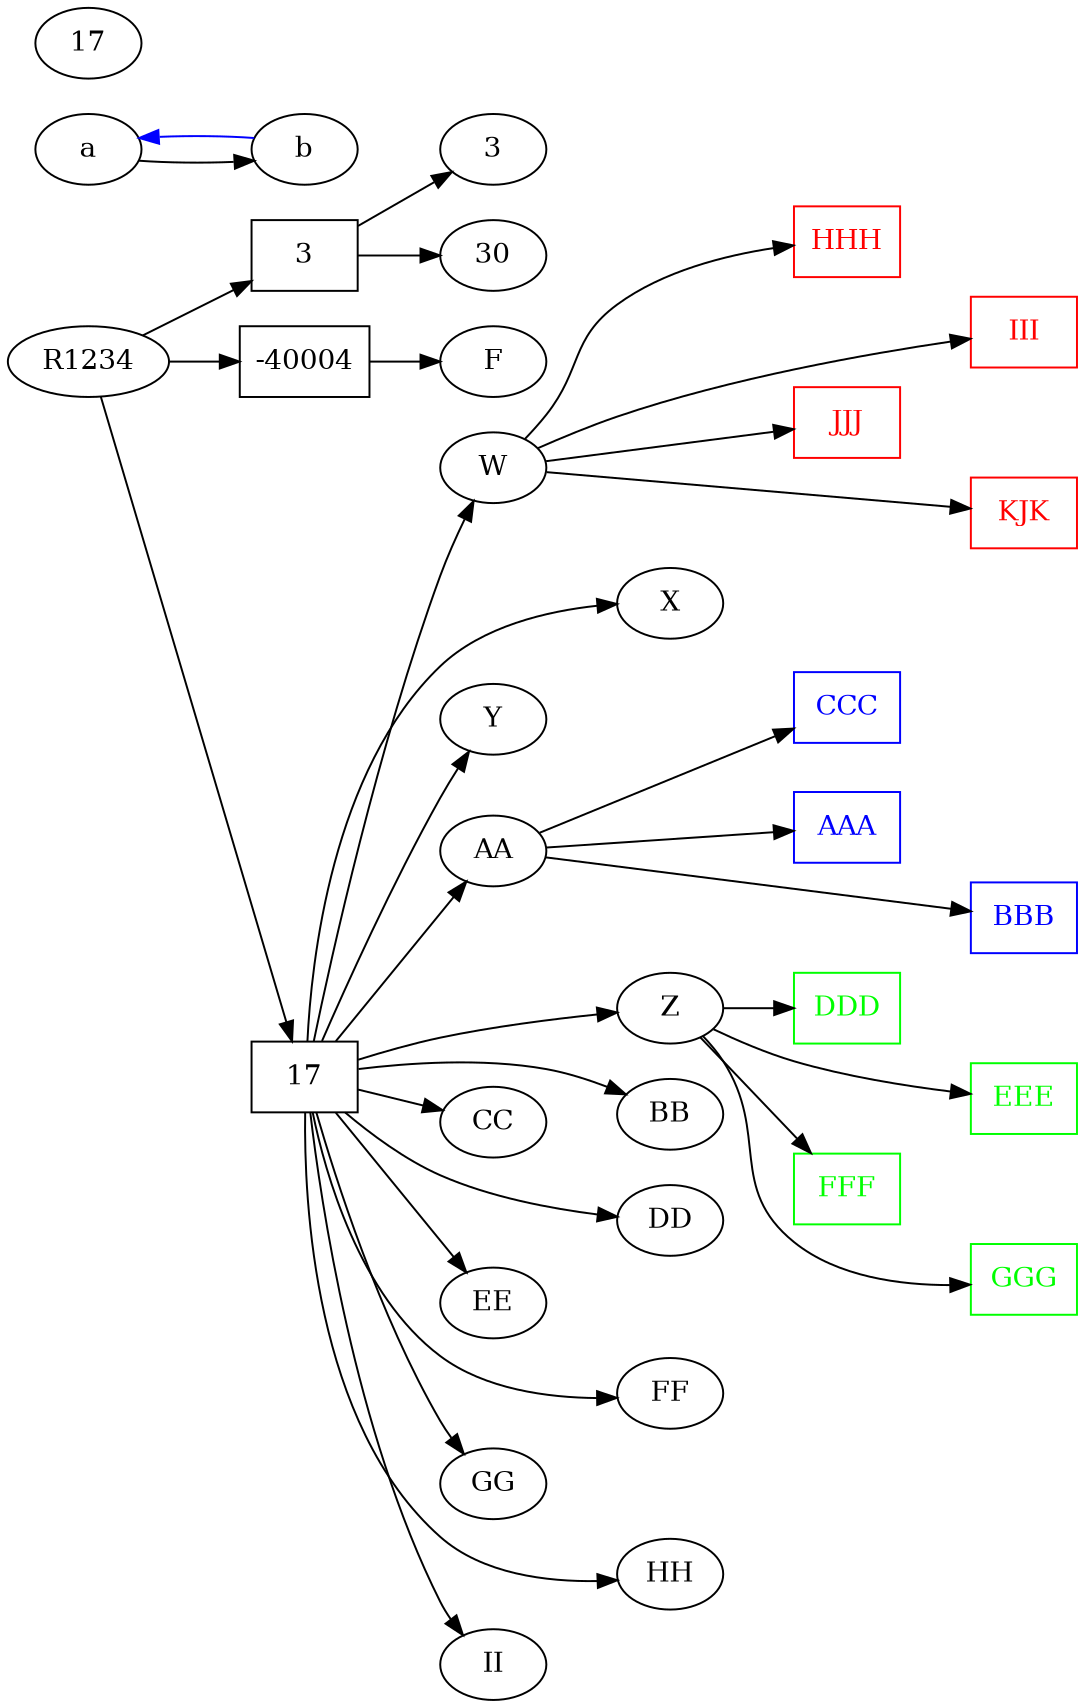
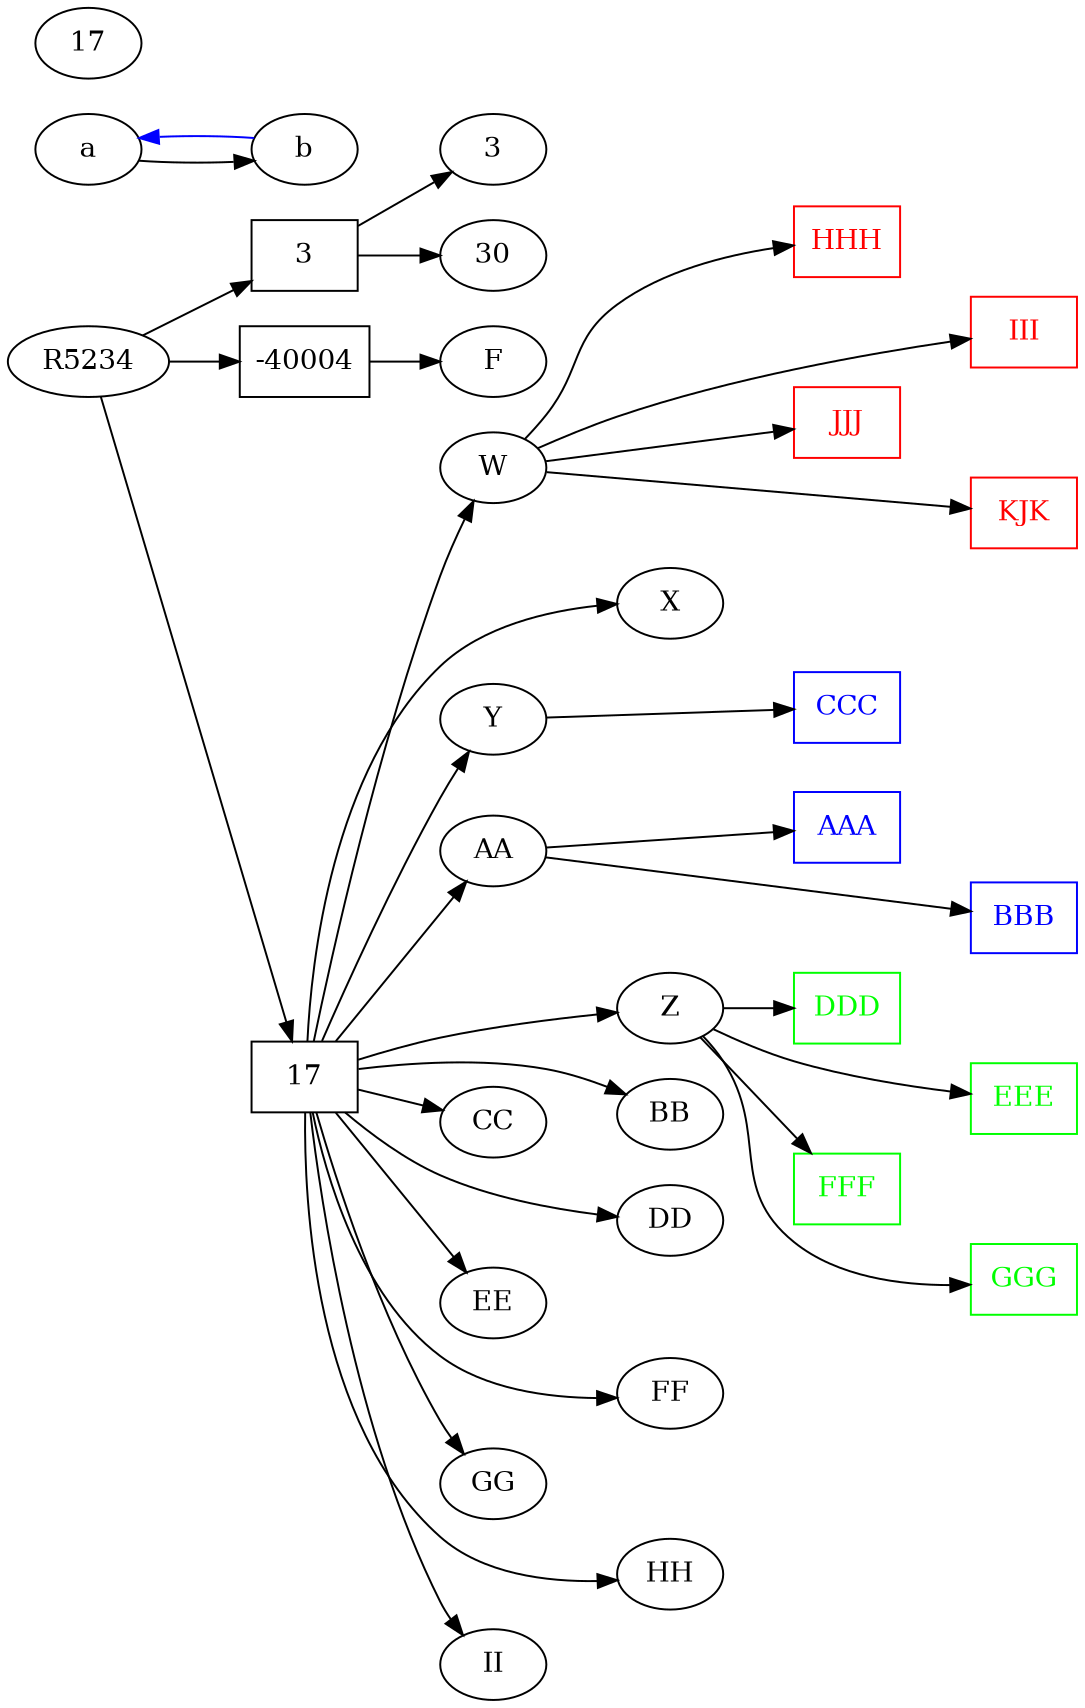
node "R1234": label "R1234" -> "R5234"
edge "AA" -> "CCC": now "Y" -> "CCC"
